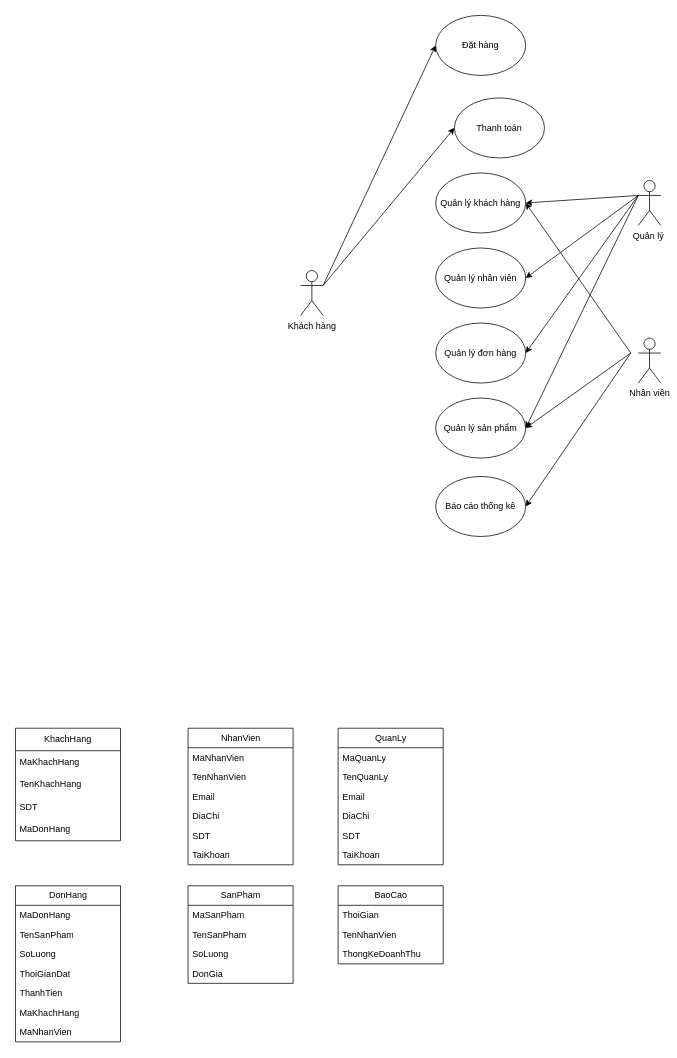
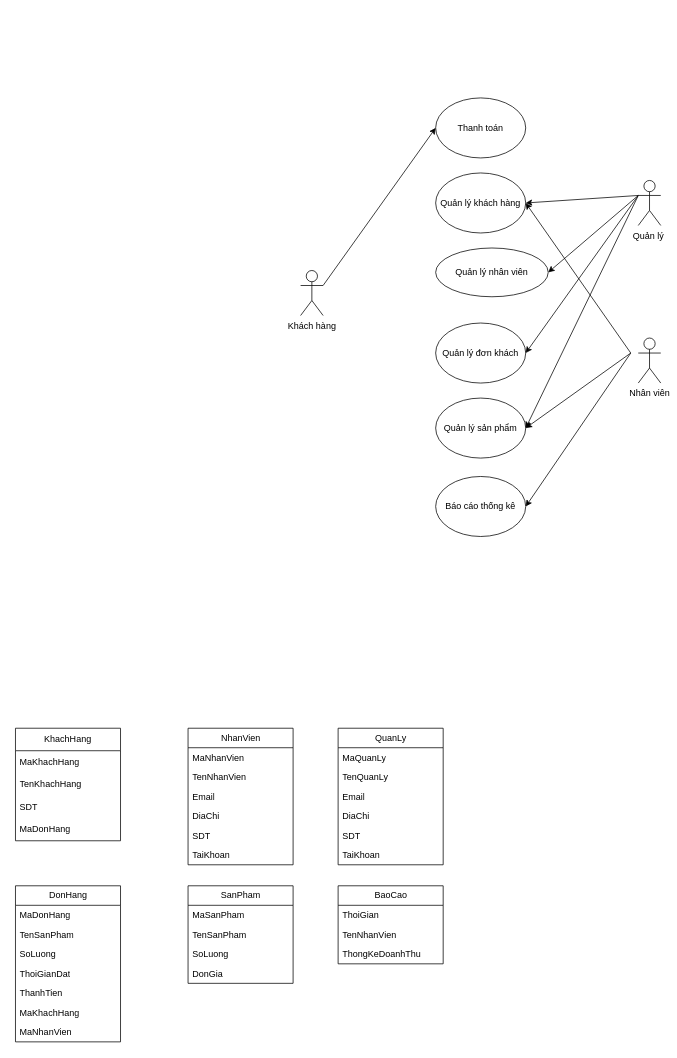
node "Đặt hàng": removed
node "Thanh toán": moved (499, 128) -> (480, 128)
edge "Khách hàng" -> "Đặt hàng": removed
node "Quản lý nhân viên": size 90x60 -> 113x49
node "Quản lý đơn hàng": label "Quản lý đơn hàng" -> "Quản lý đơn khách"
